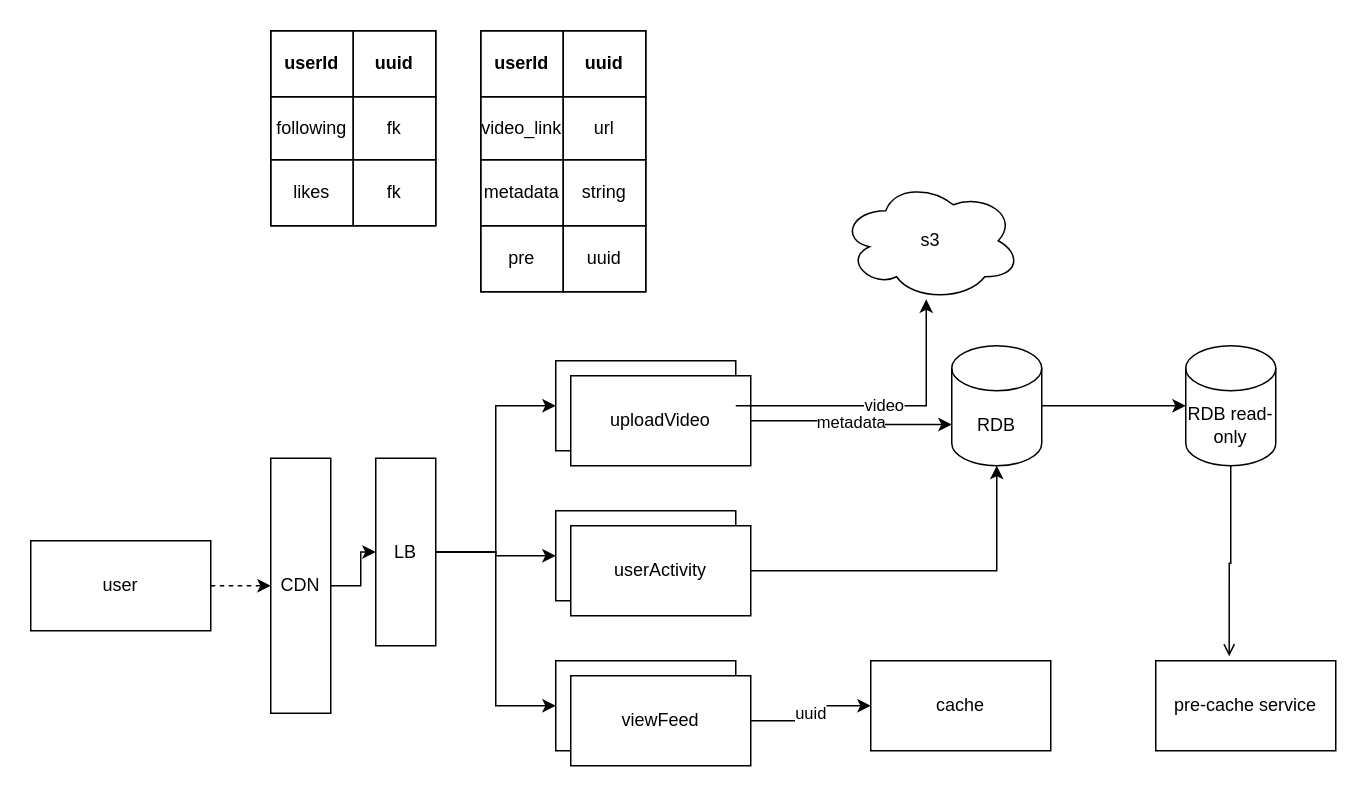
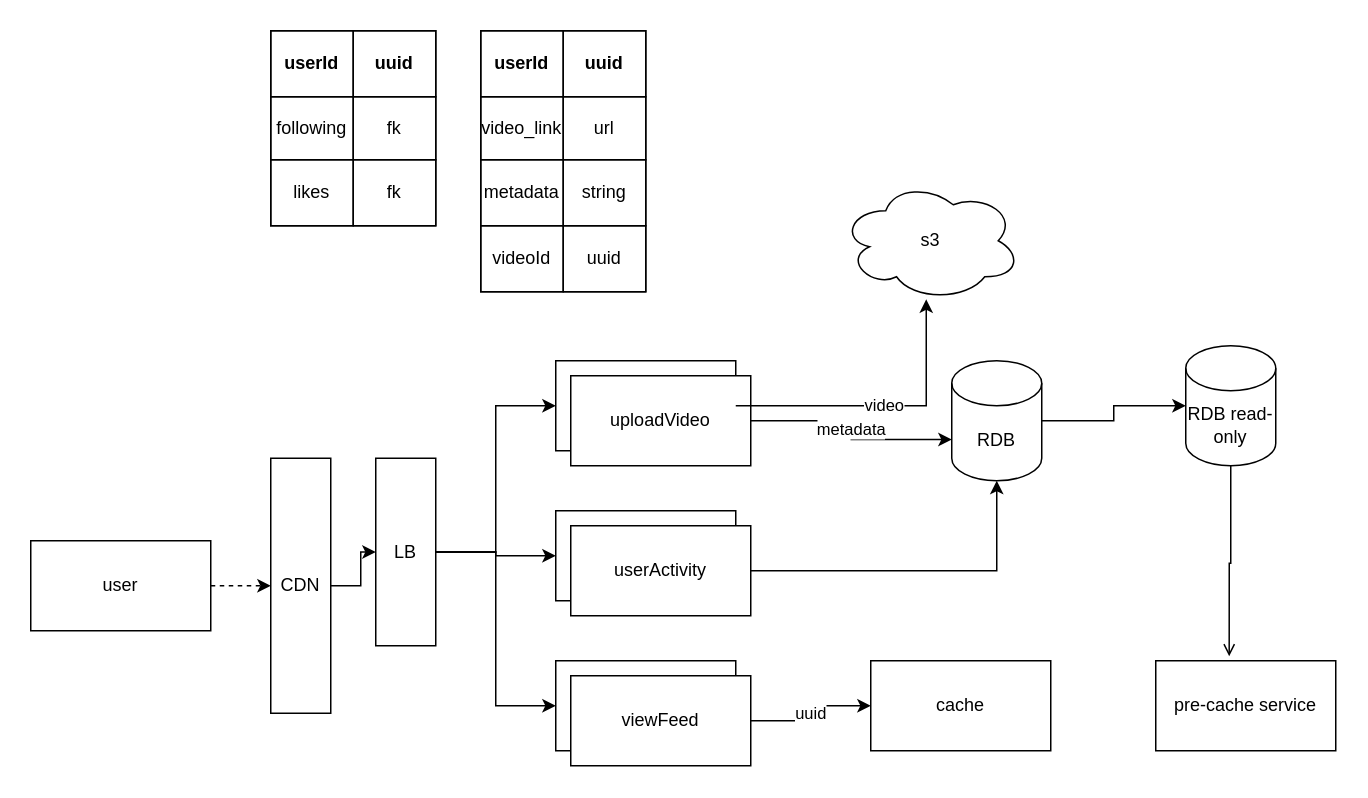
node "pre": label "pre" -> "videoId"
node "RDB": moved (997, 406) -> (997, 421)
